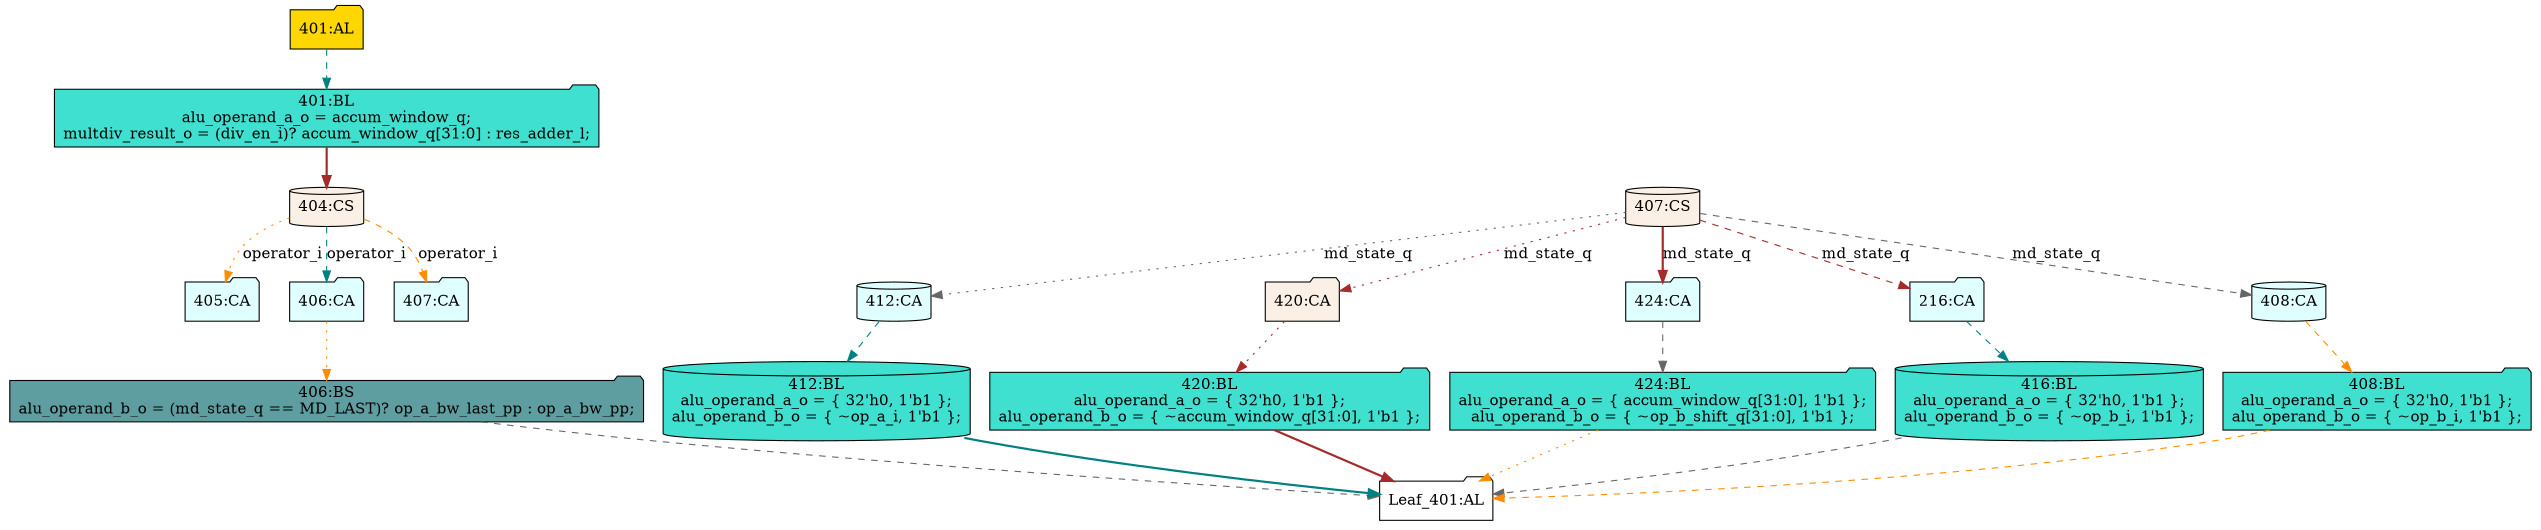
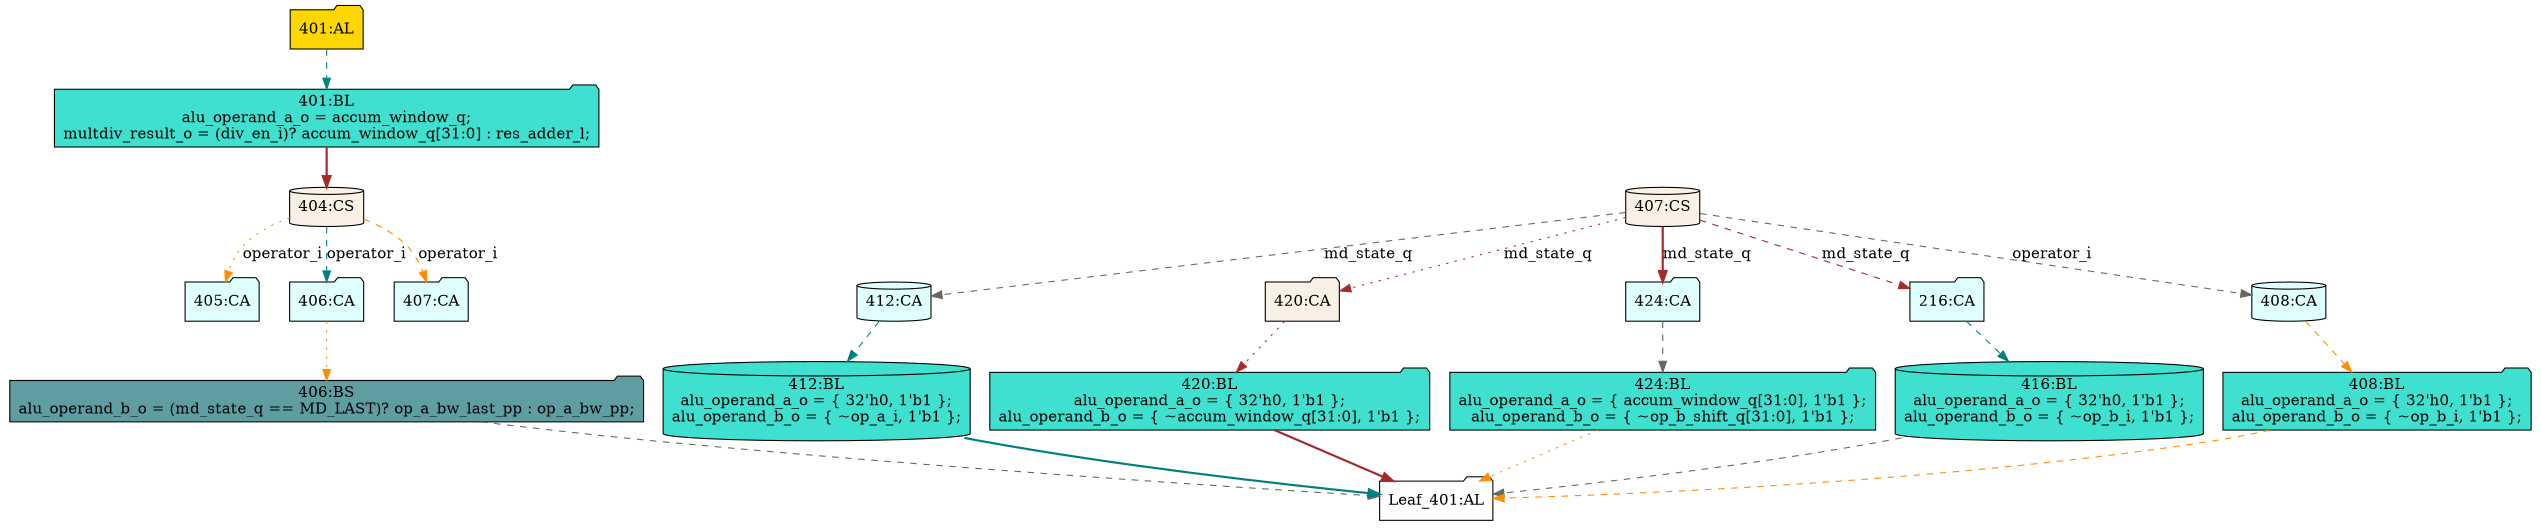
edge "407:CS" -> "412:CA": style dotted -> dashed
edge "407:CS" -> "408:CA": label "md_state_q" -> "operator_i"
